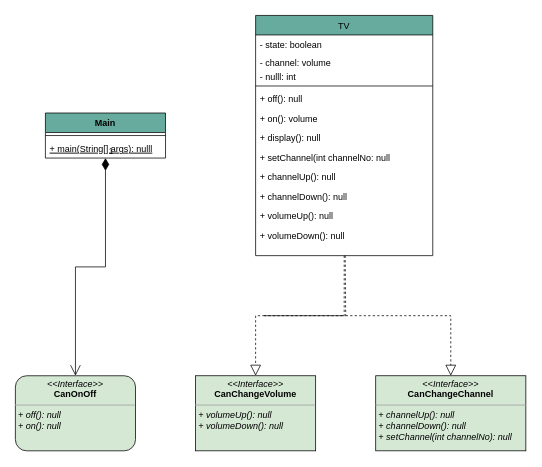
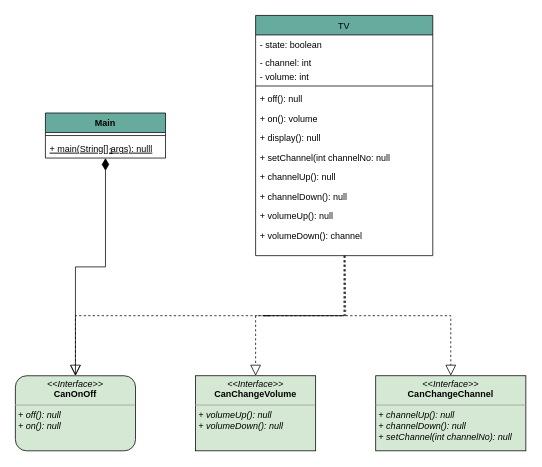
node "- channel: volume": label "- channel: volume" -> "- channel: int"
node "- nulll: int": label "- nulll: int" -> "- volume: int"
node "+ volumeDown(): null": label "+ volumeDown(): null" -> "+ volumeDown(): channel"
edge "TV" -> "<<Interface>> CanOnOff + off(): null + on(): null": added
